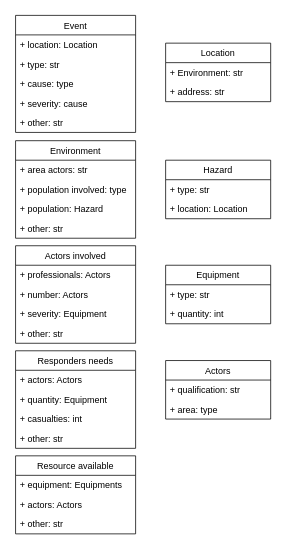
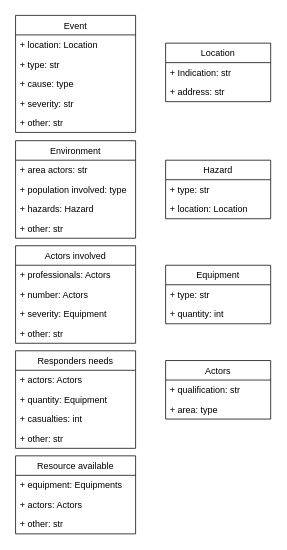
node "+ Environment: str": label "+ Environment: str" -> "+ Indication: str"
node "+ severity: cause": label "+ severity: cause" -> "+ severity: str"
node "+ population: Hazard": label "+ population: Hazard" -> "+ hazards: Hazard"
